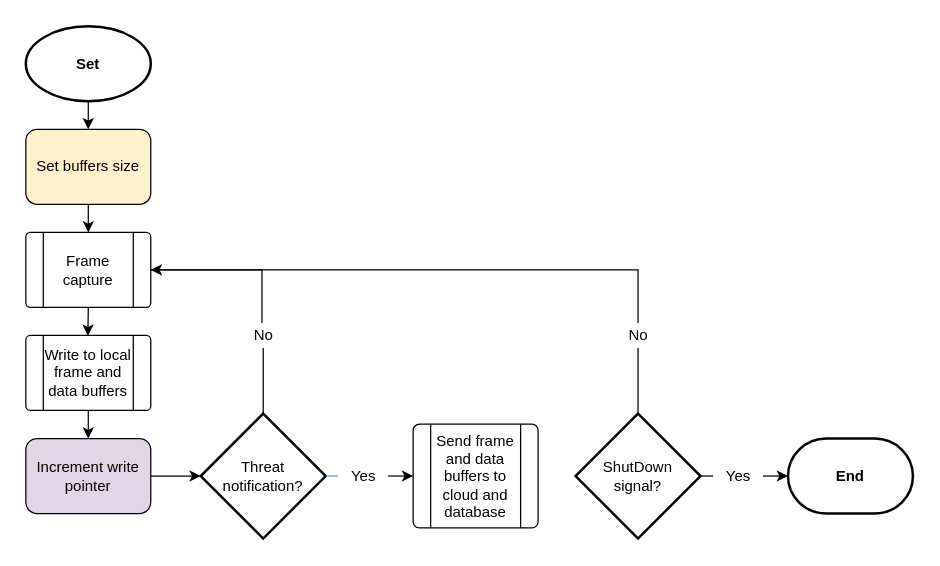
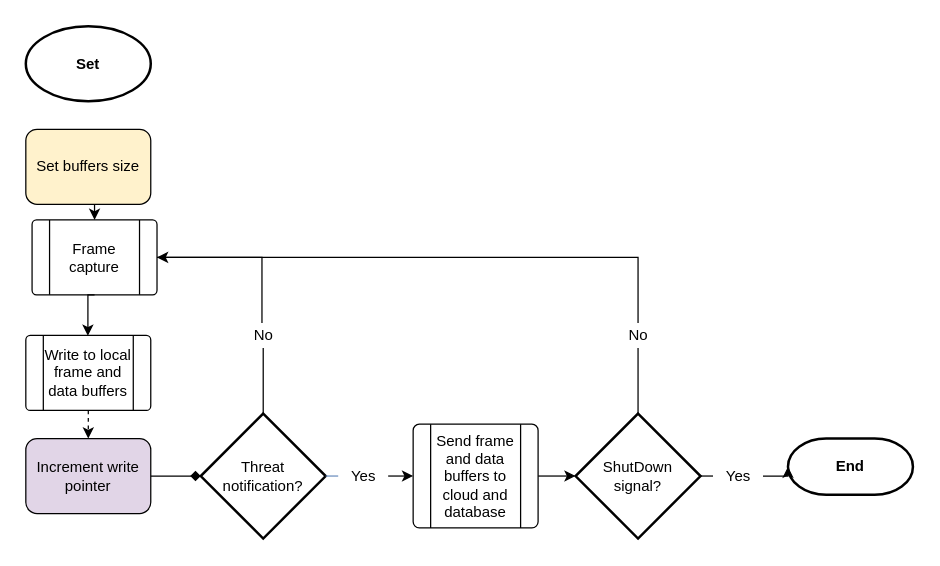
edge "Set" -> "Set buffers size": removed
node "Frame capture": moved (88, 270) -> (94, 258)
edge "Write to local frame and data buffers" -> "Increment write pointer": style solid -> dashed
edge "Increment write pointer" -> "Threat notification?": arrowhead classic -> diamond
edge "Send frame and data buffers to cloud and database" -> "ShutDown signal?": added
node "End": size 125x75 -> 125x56
